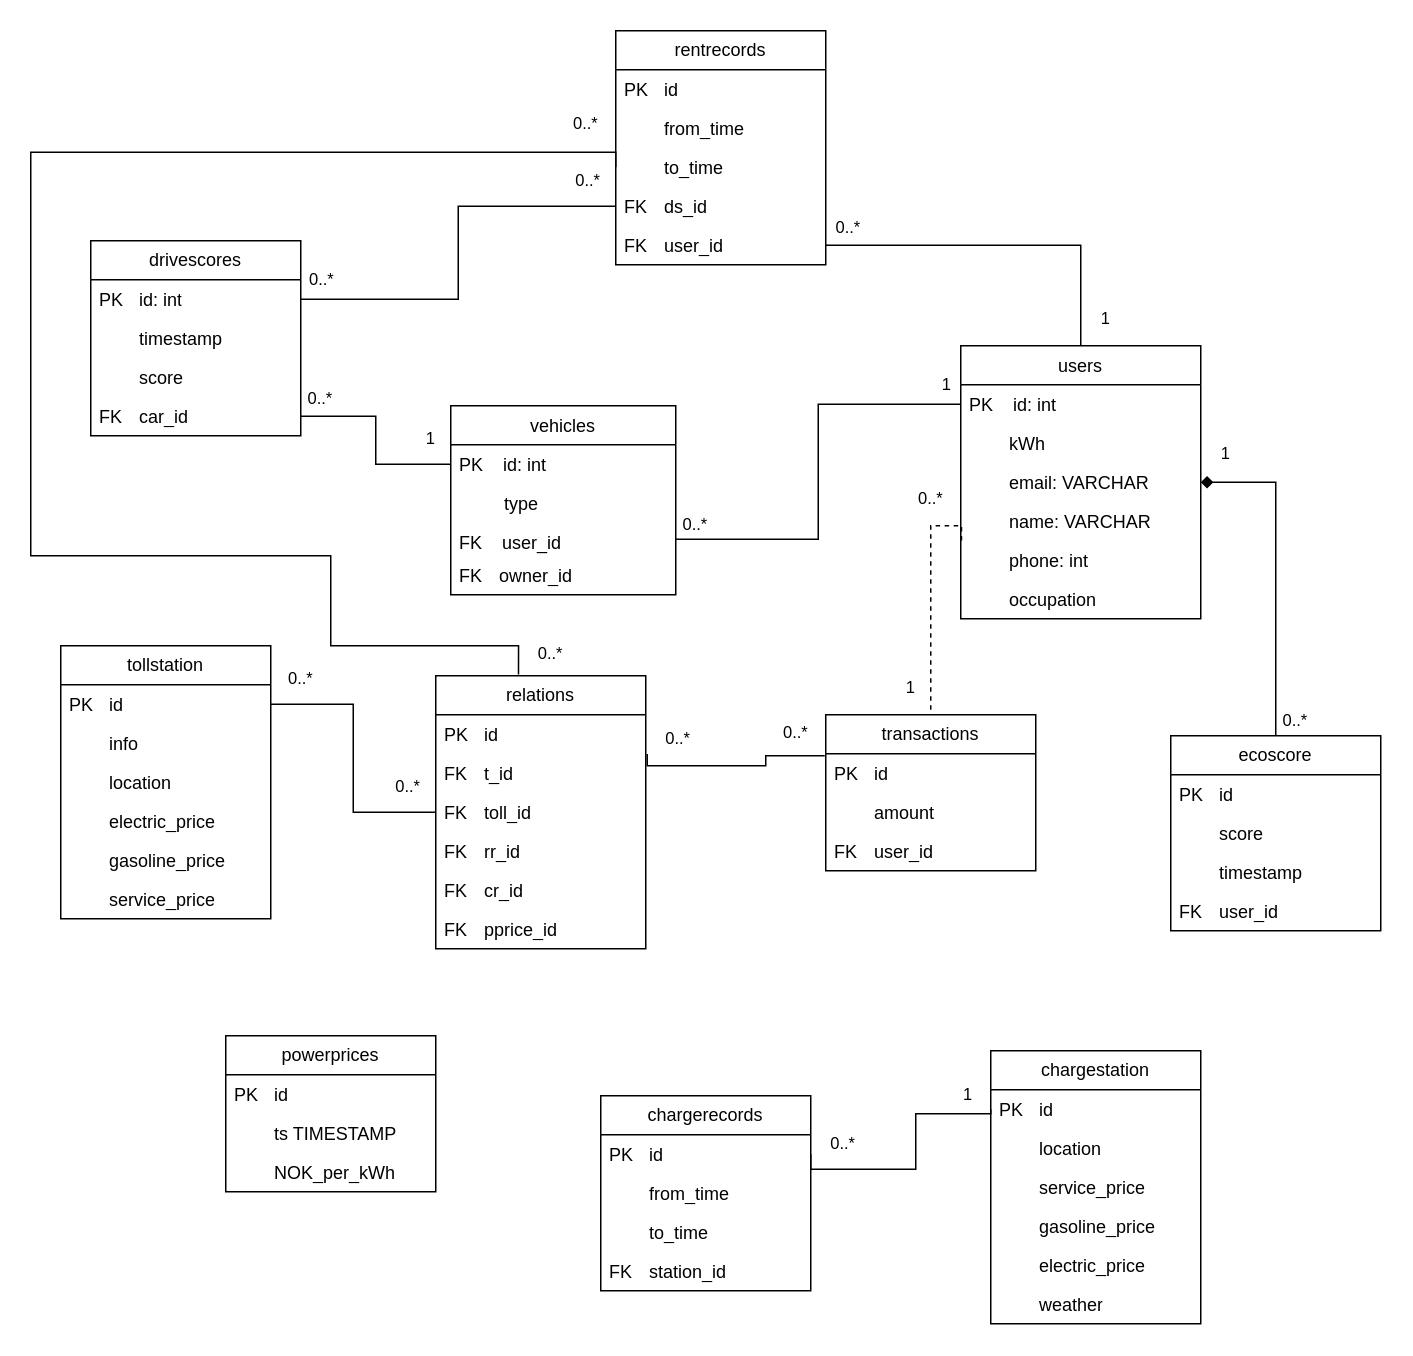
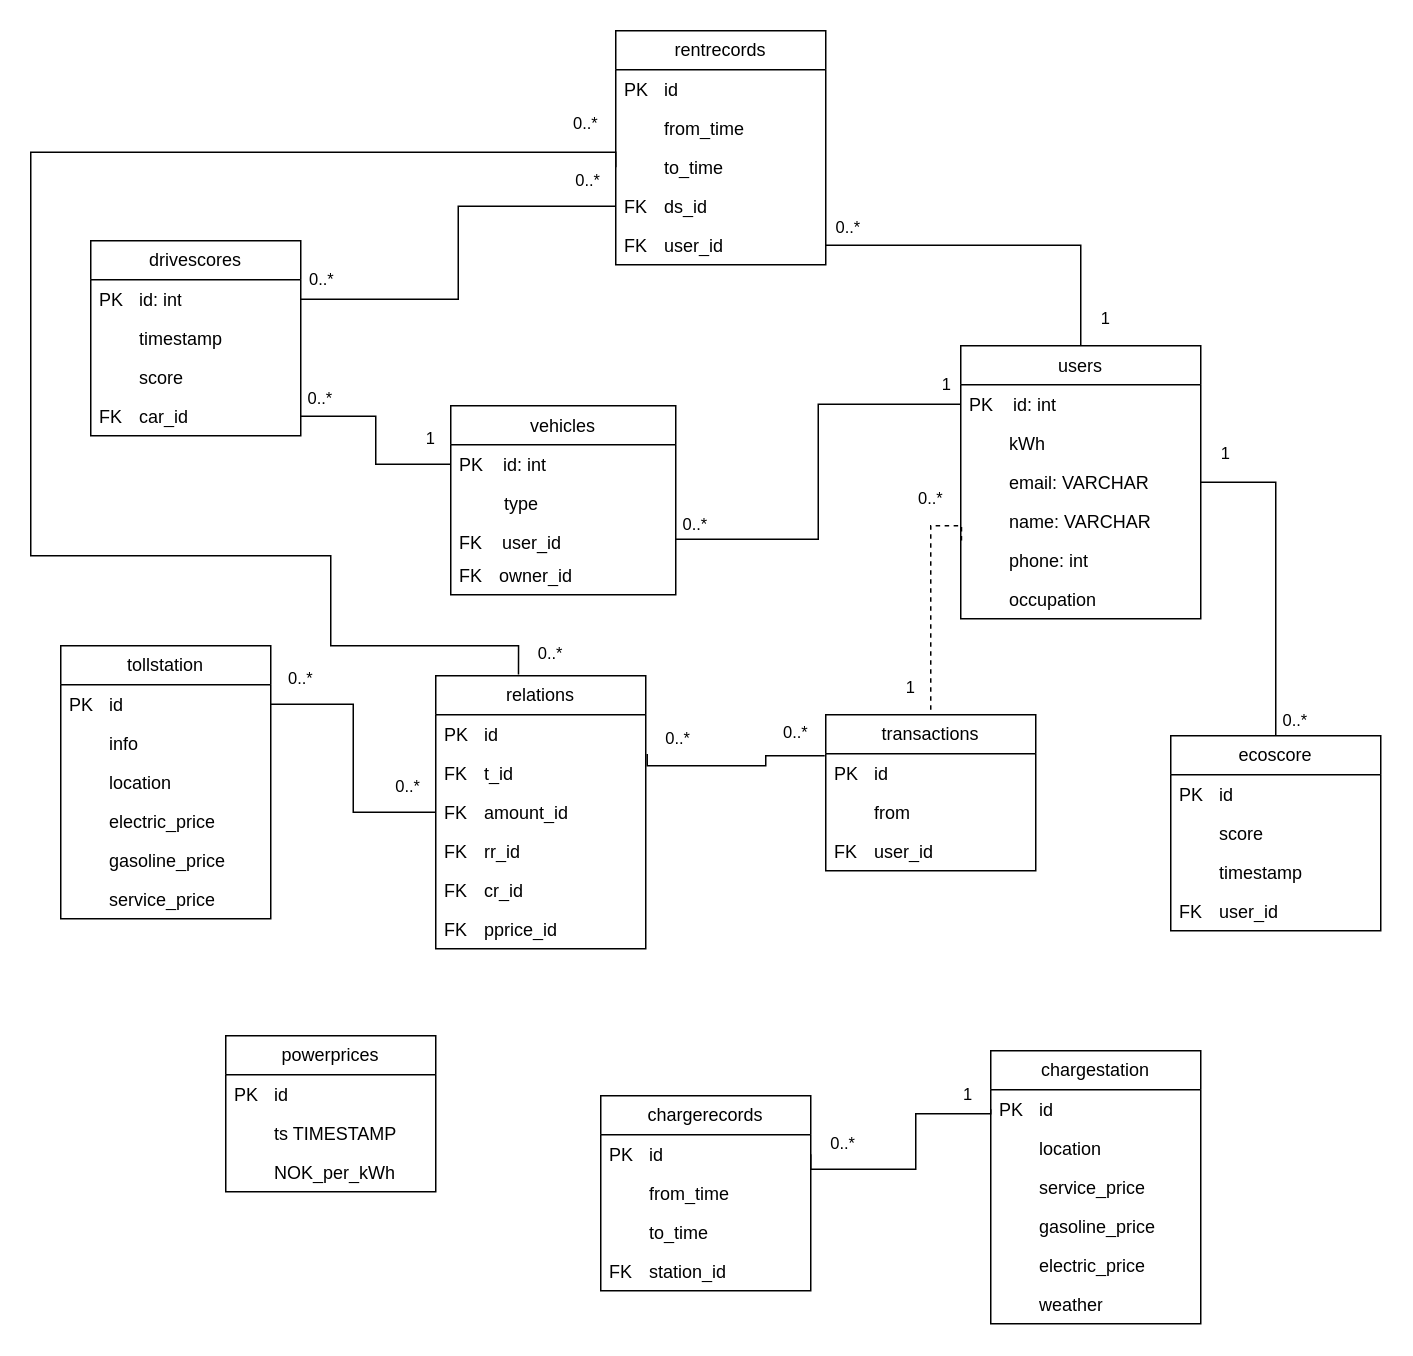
edge "ecoscore" -> "email: VARCHAR": arrowhead diamond -> none
node "FK toll_id": label "FK toll_id" -> "FK amount_id"
node "amount": label "amount" -> "from"
